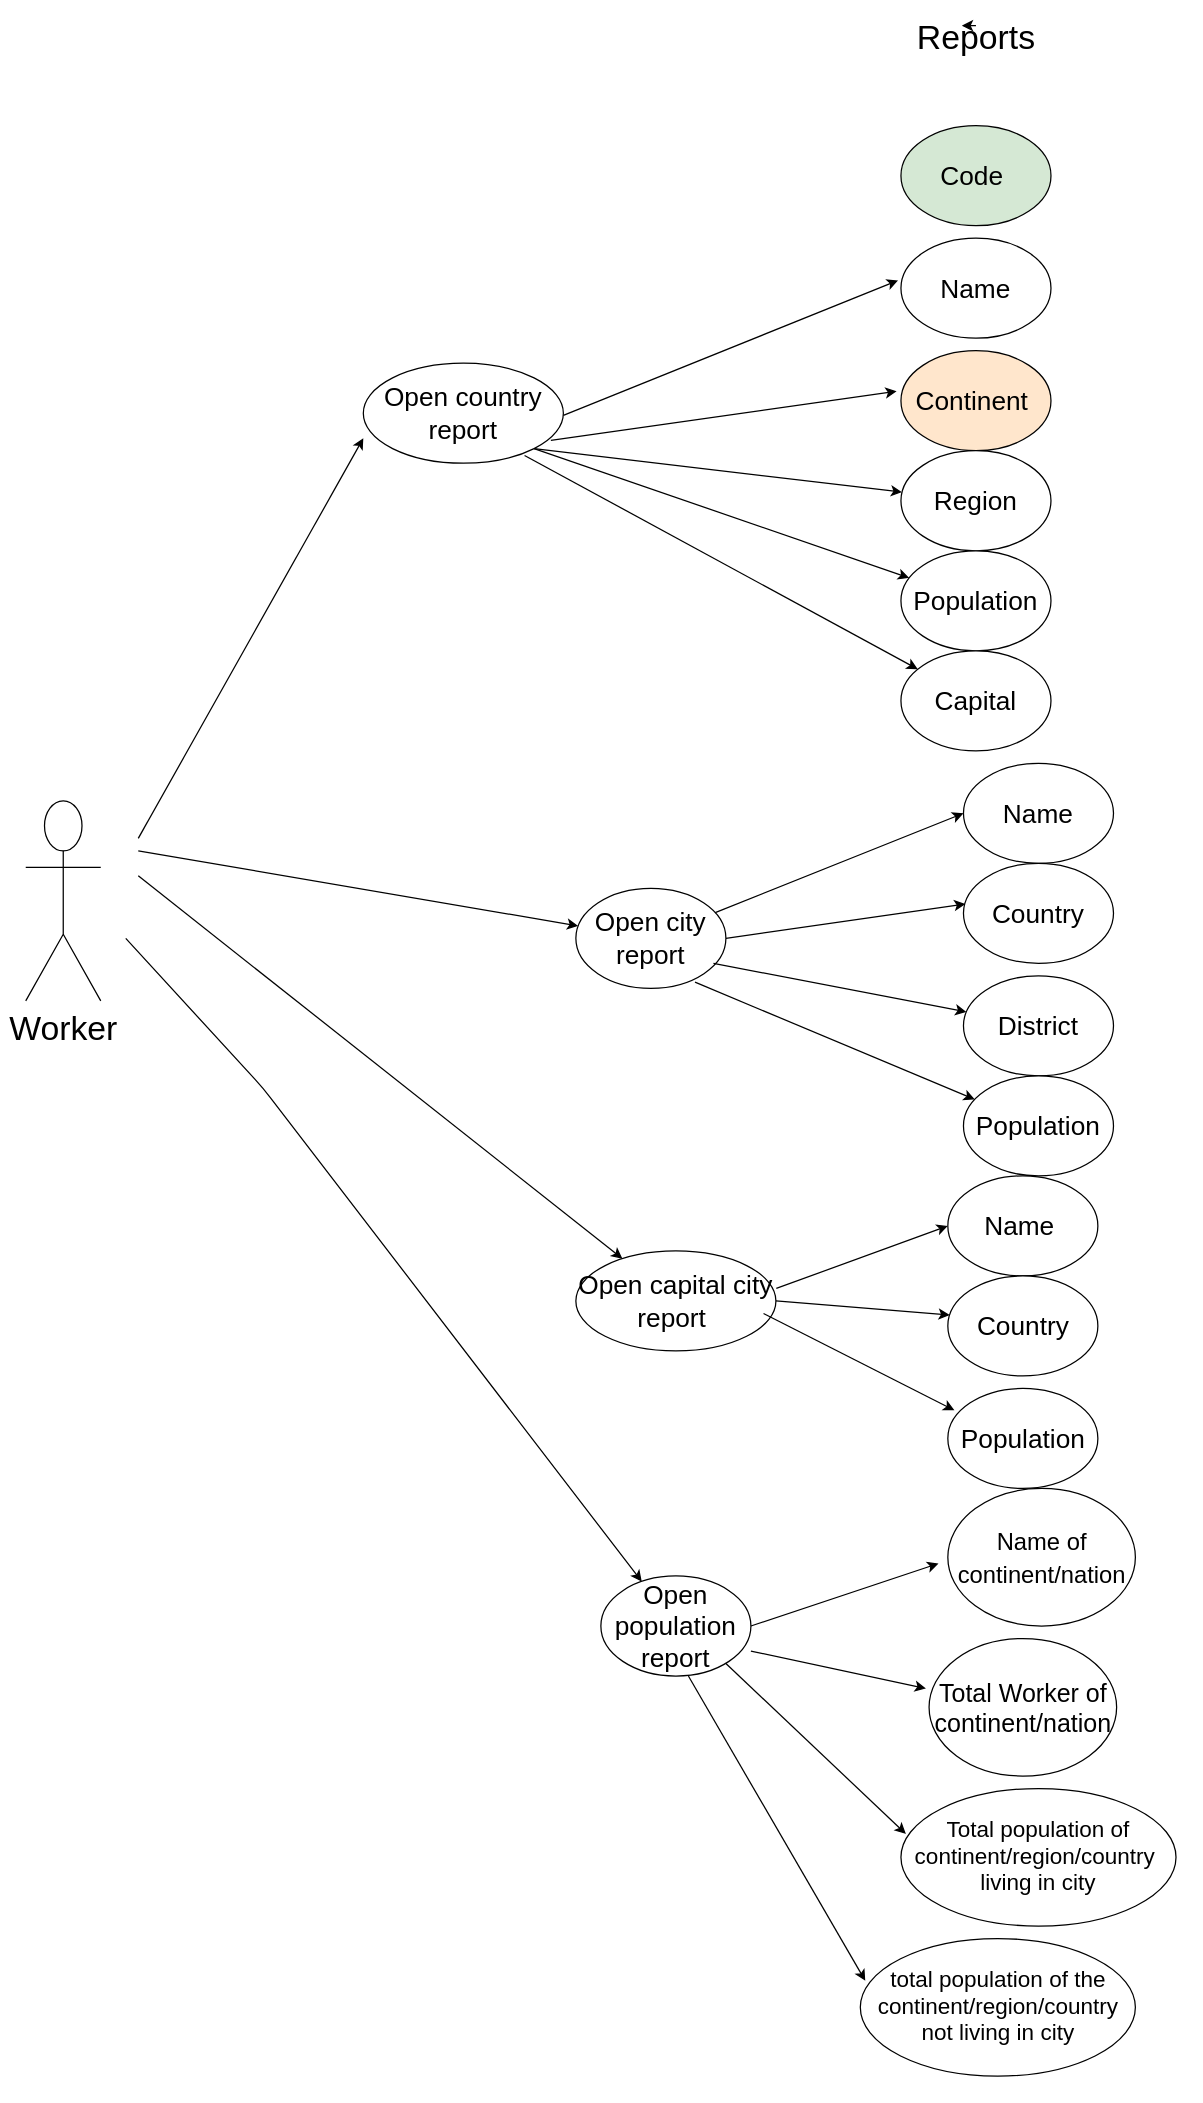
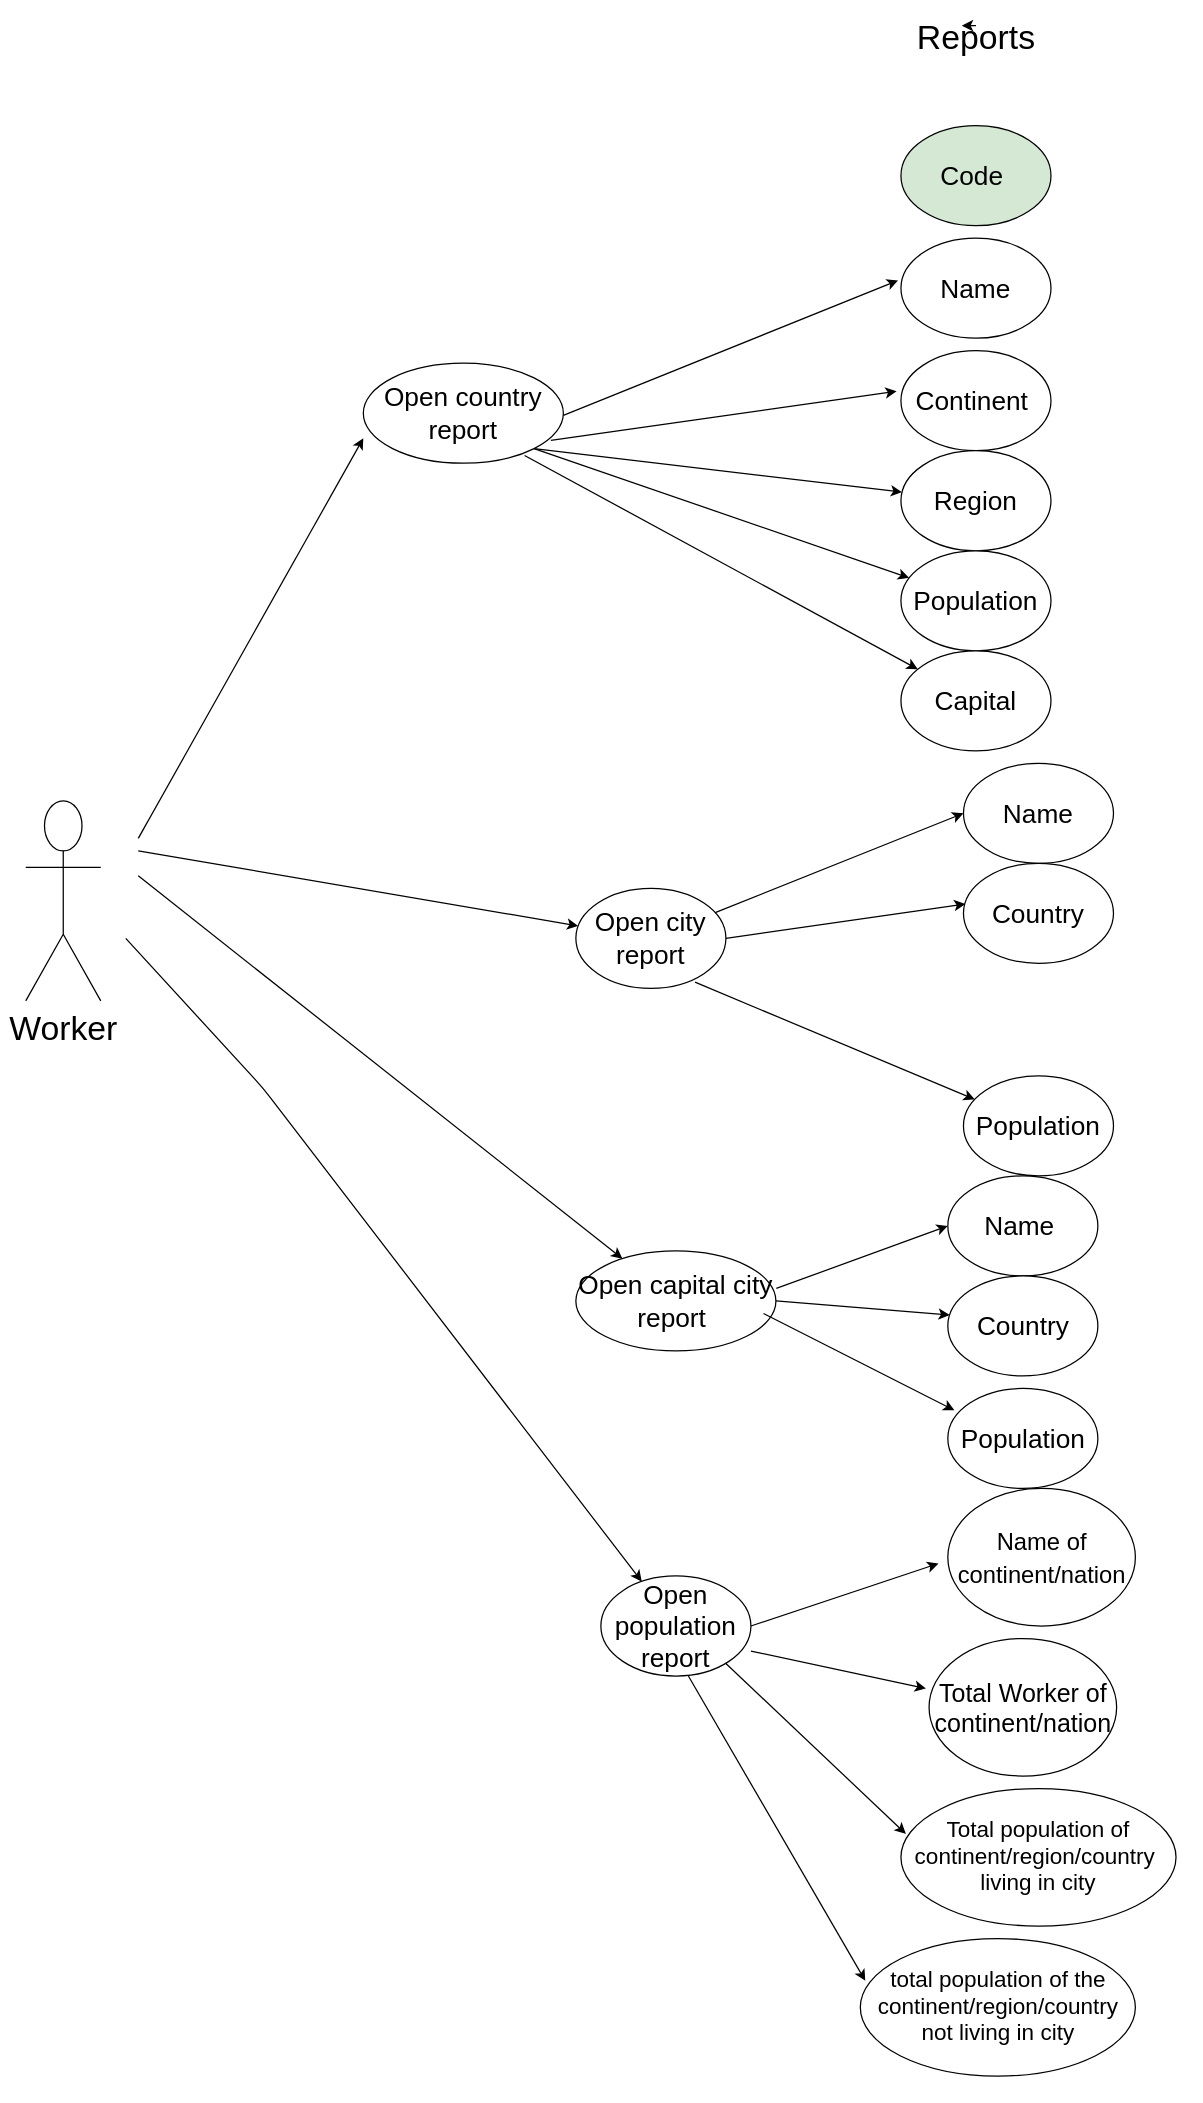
node "Continent": fillcolor #ffe6cc -> #ffffff
edge "Open city report" -> "District": removed
node "District": removed
